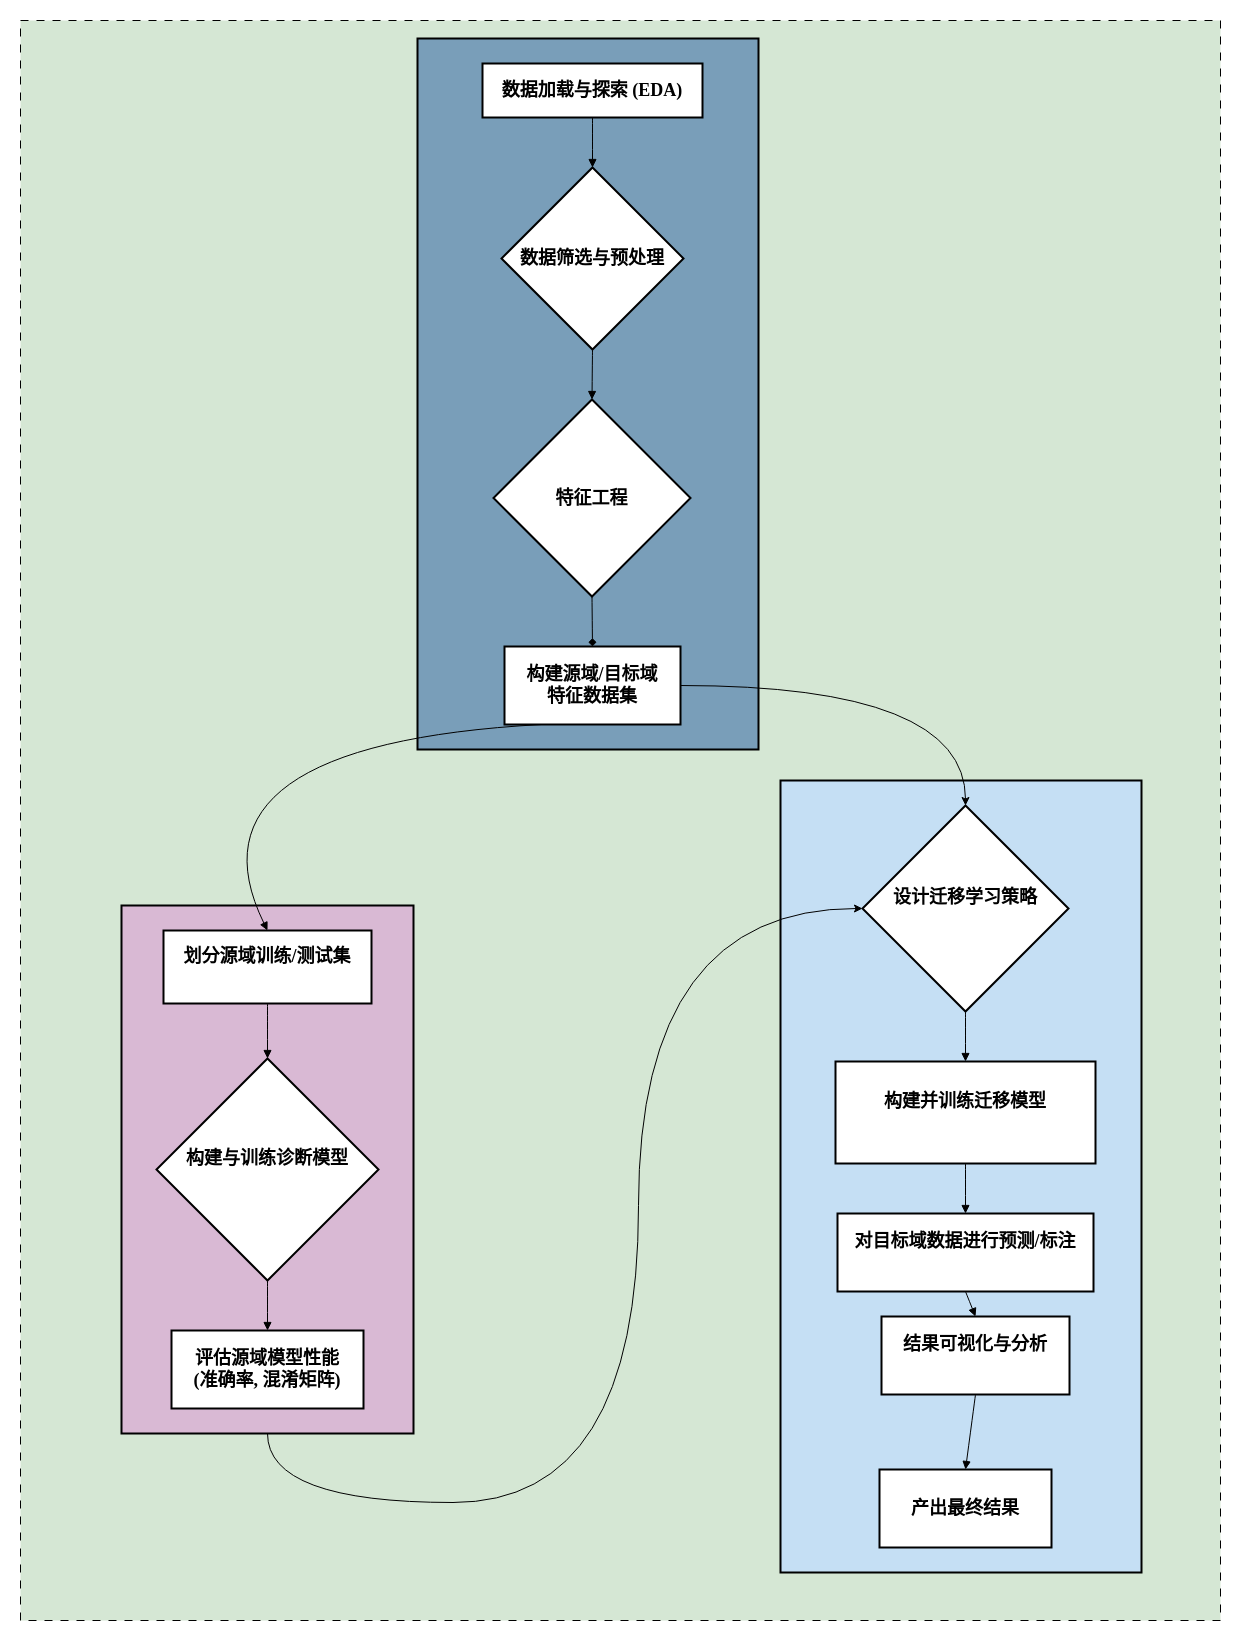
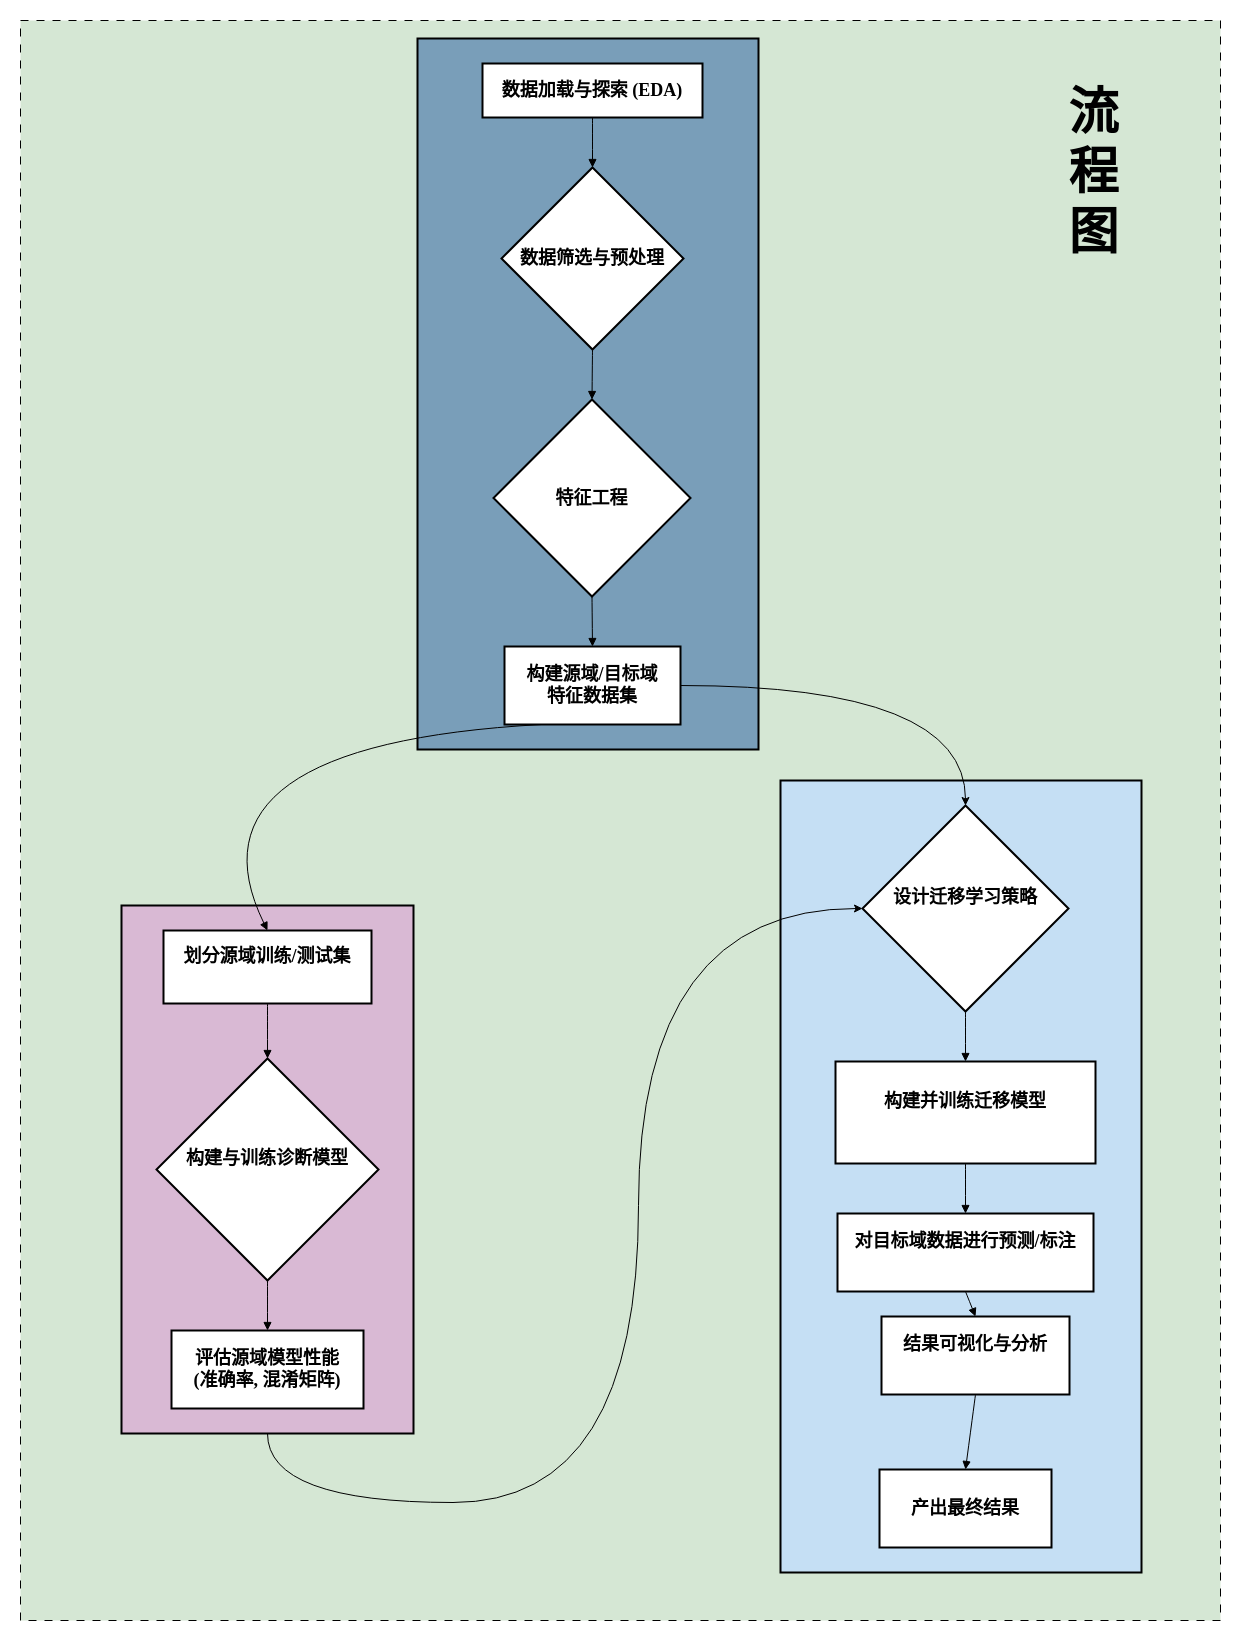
node "流 程 图": added
edge "特征工程" -> "构建源域/目标域 特征数据集": arrowhead diamond -> block
